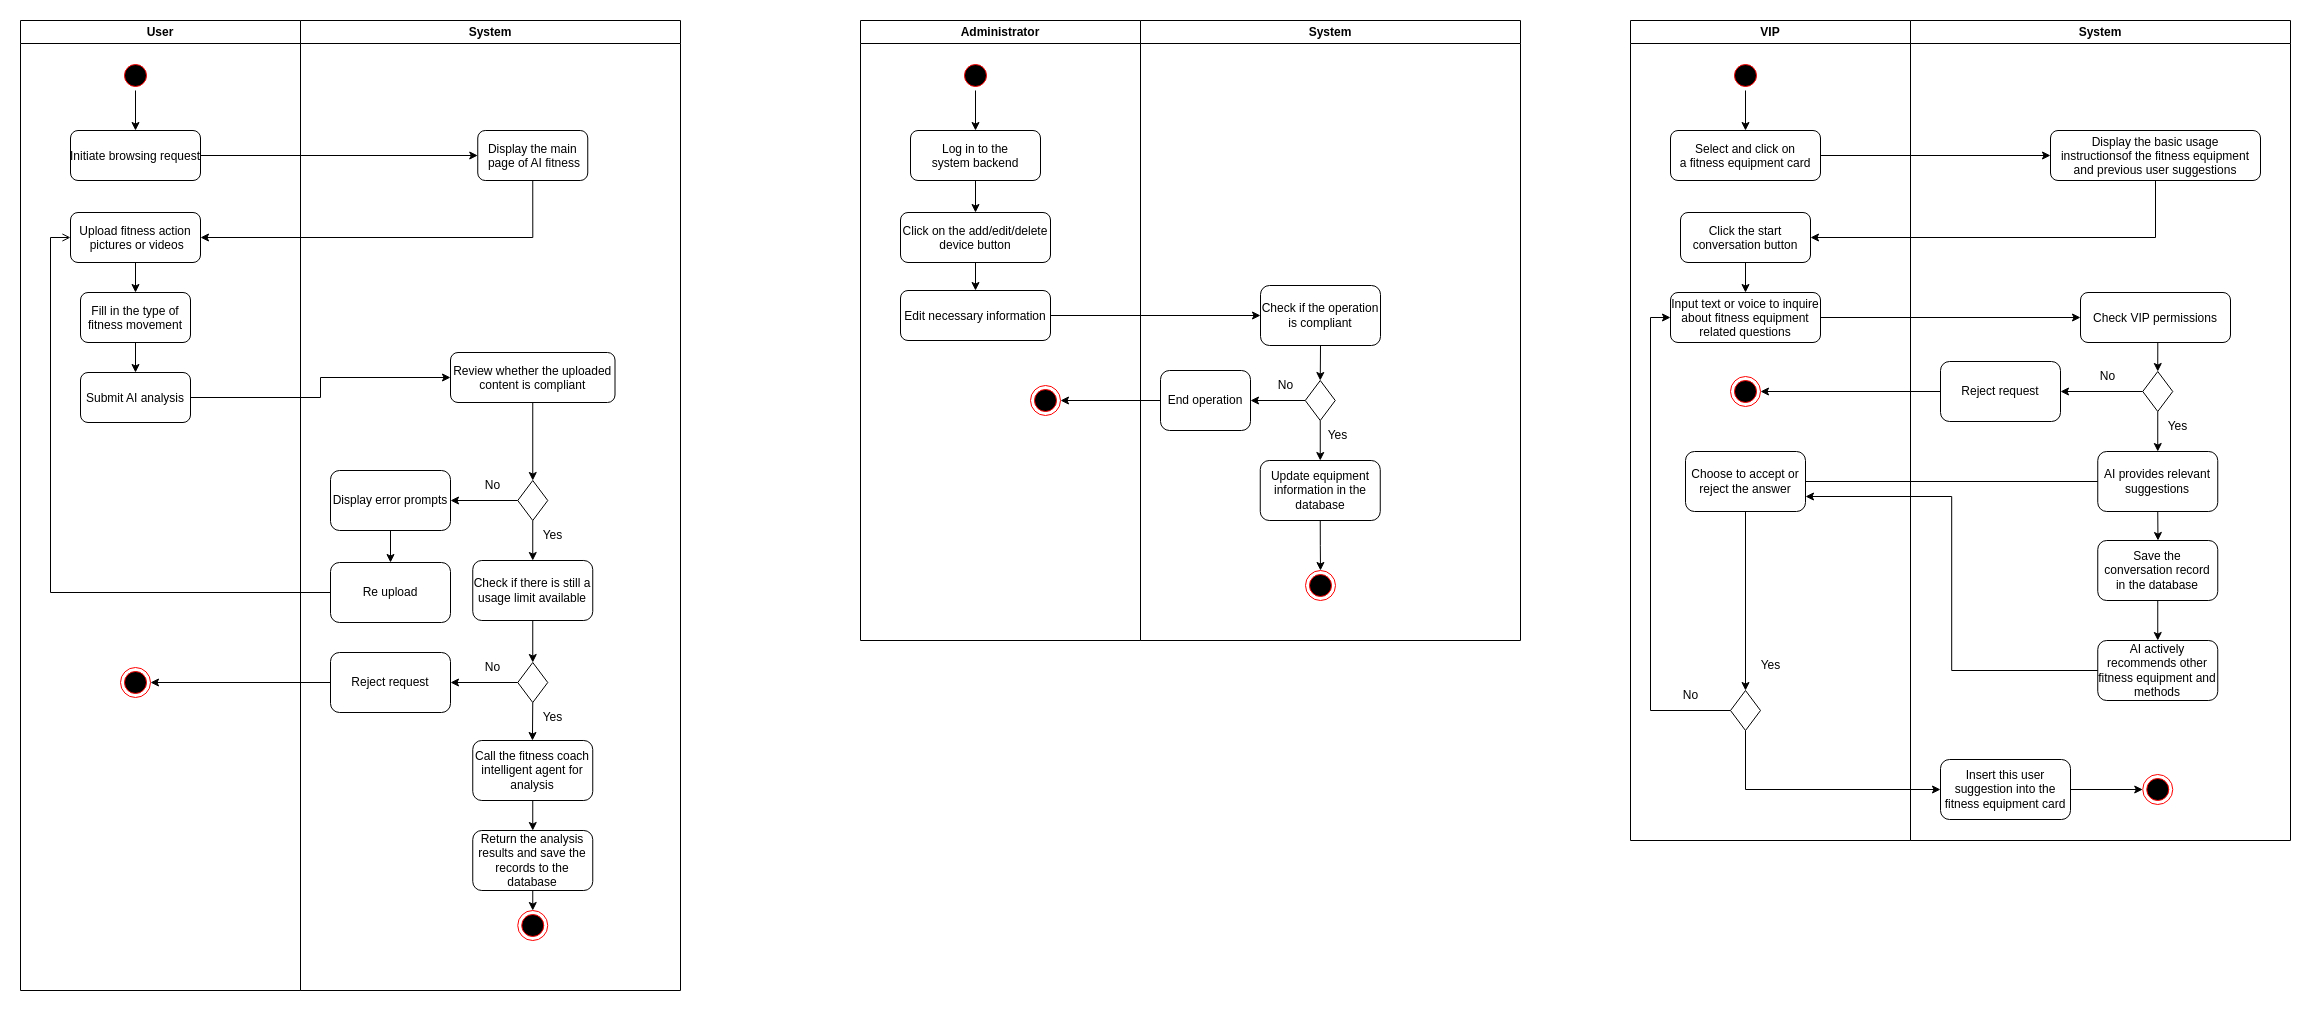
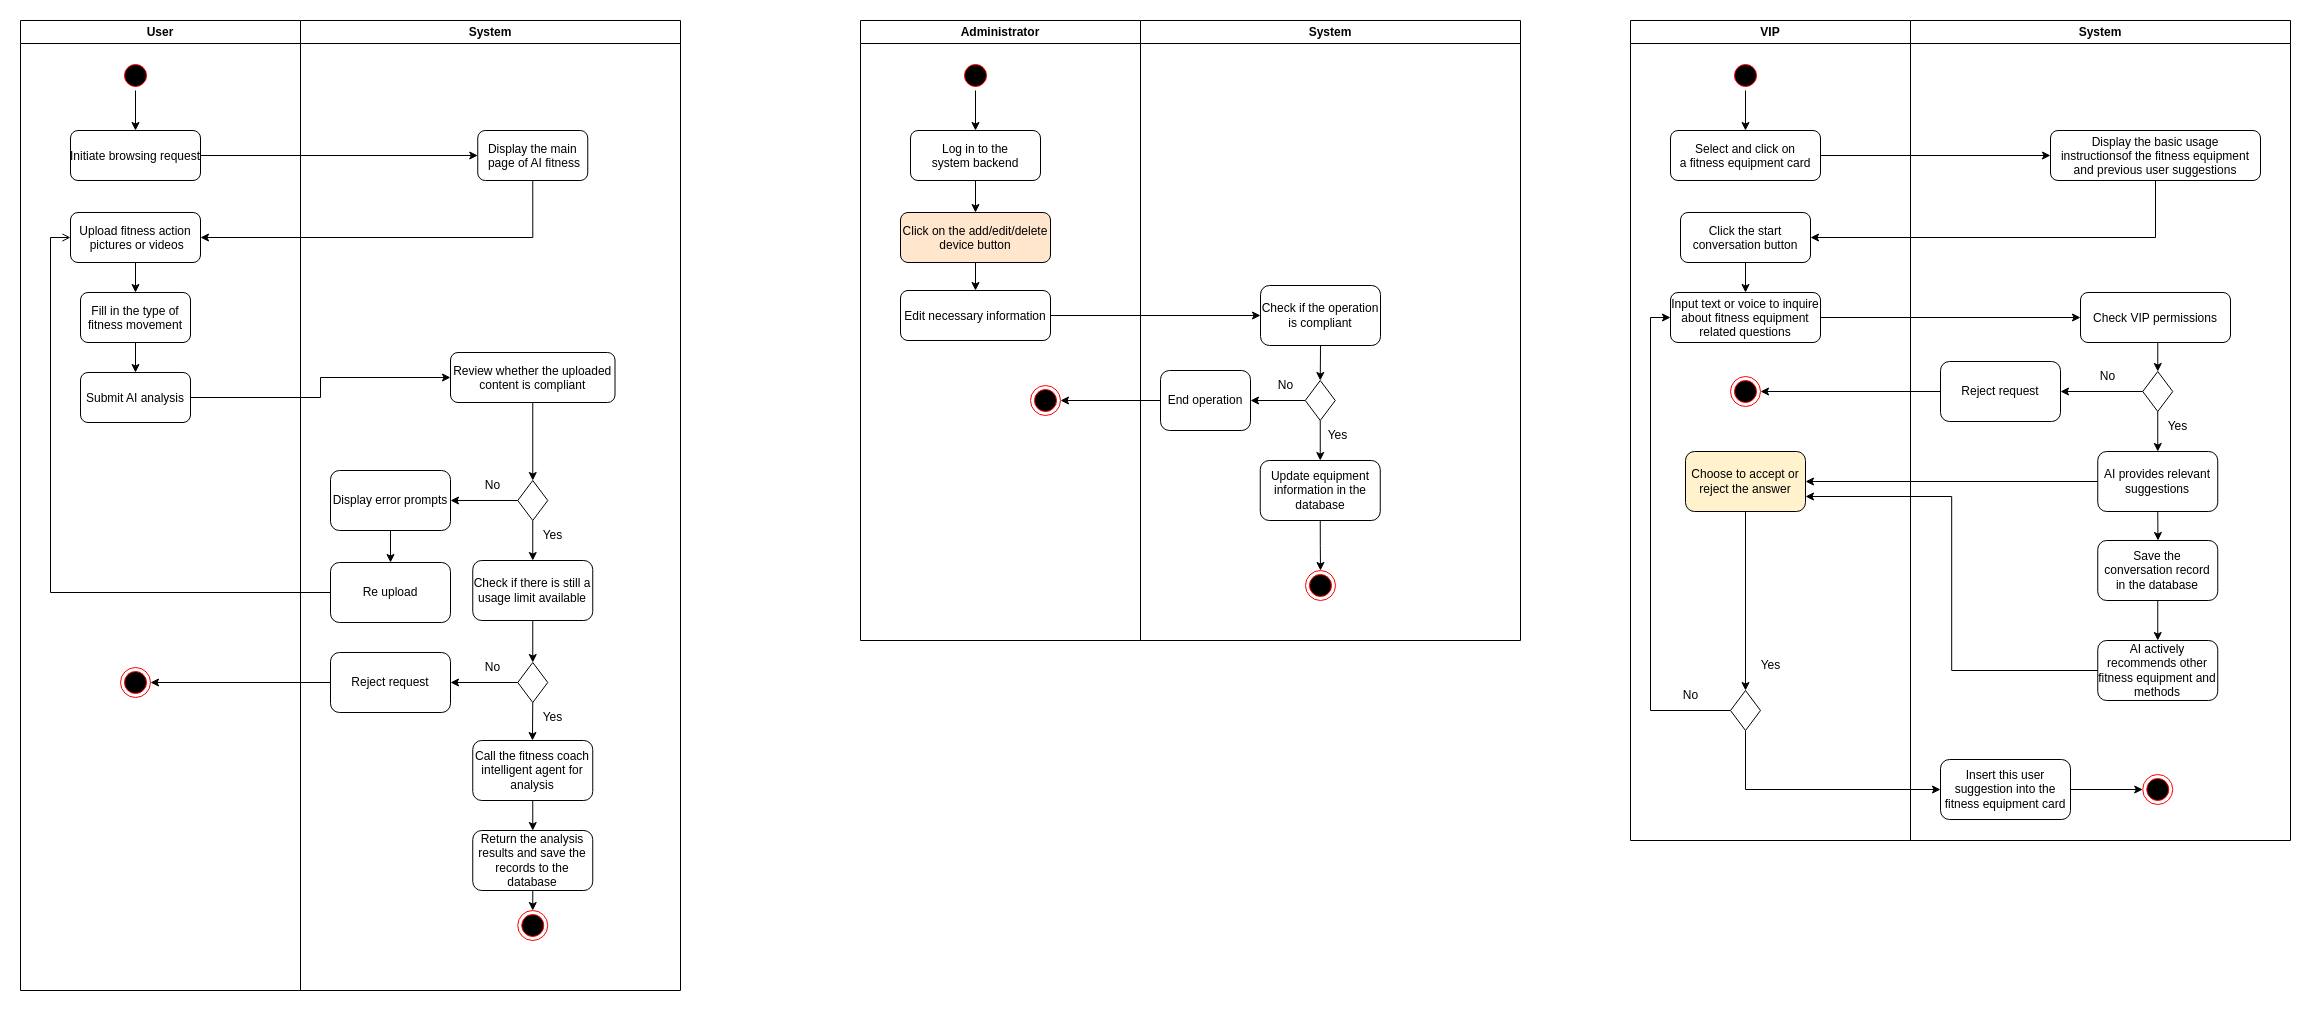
node "Click on the add/edit/delete device button": fillcolor #ffffff -> #ffe6cc
node "Choose to accept or reject the answer": fillcolor #ffffff -> #fff2cc
edge "Choose to accept or reject the answer" -- "AI provides relevant suggestions": arrowhead none -> classic
